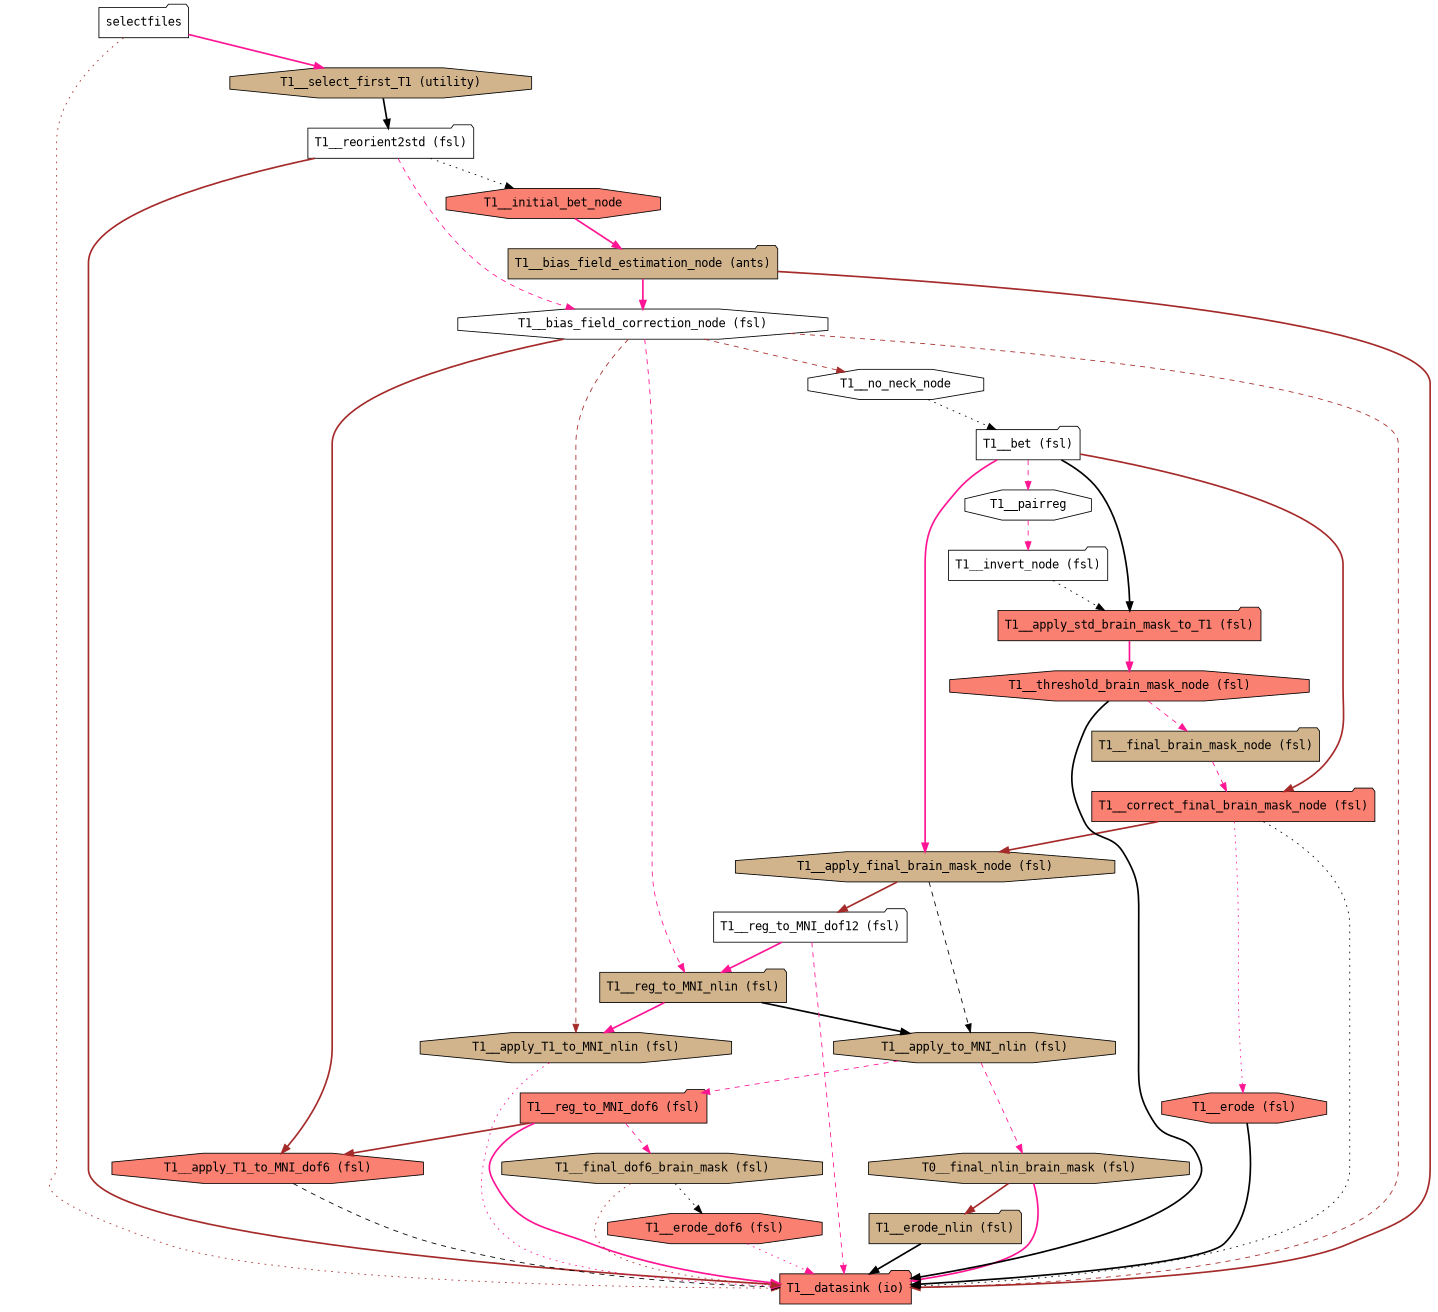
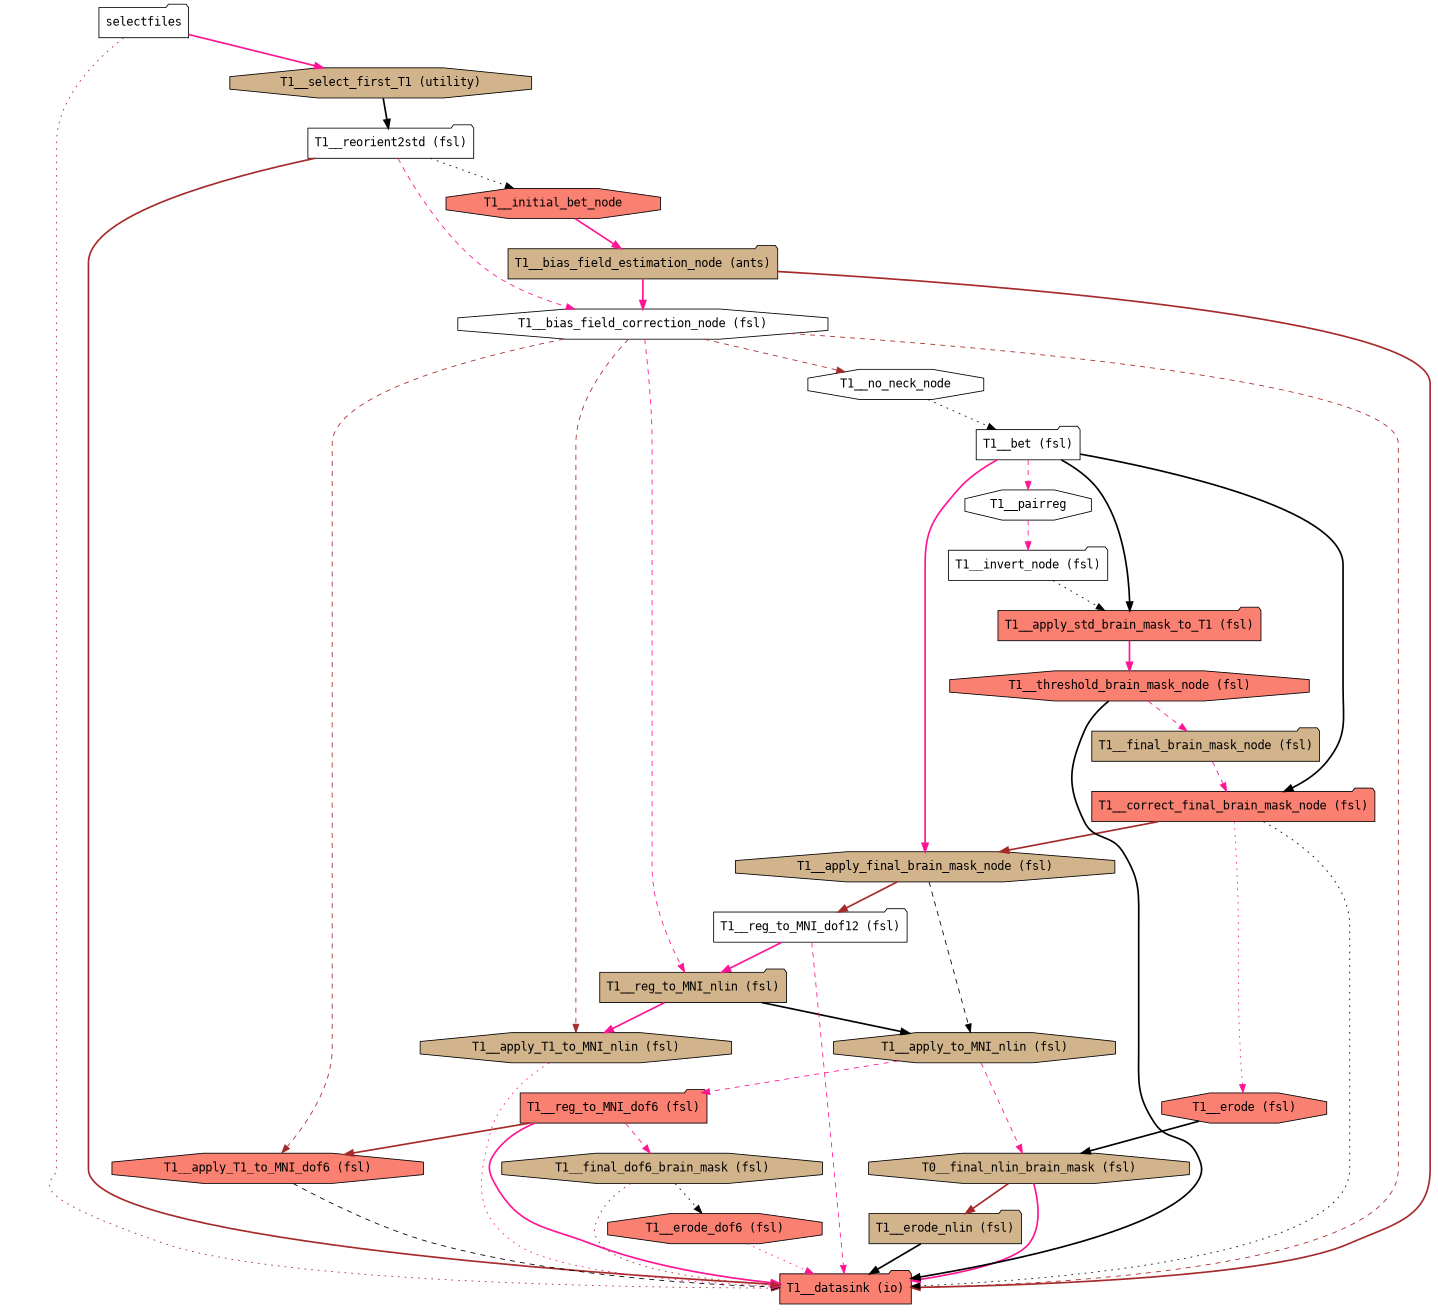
edge "T1__bet (fsl)" -> "T1__correct_final_brain_mask_node (fsl)": color brown -> black
edge "T1__bias_field_correction_node (fsl)" -> "T1__apply_T1_to_MNI_dof6 (fsl)": style bold -> dashed
edge "T1__erode (fsl)" -> "T1__datasink (io)": now "T1__erode (fsl)" -> "T0__final_nlin_brain_mask (fsl)"
